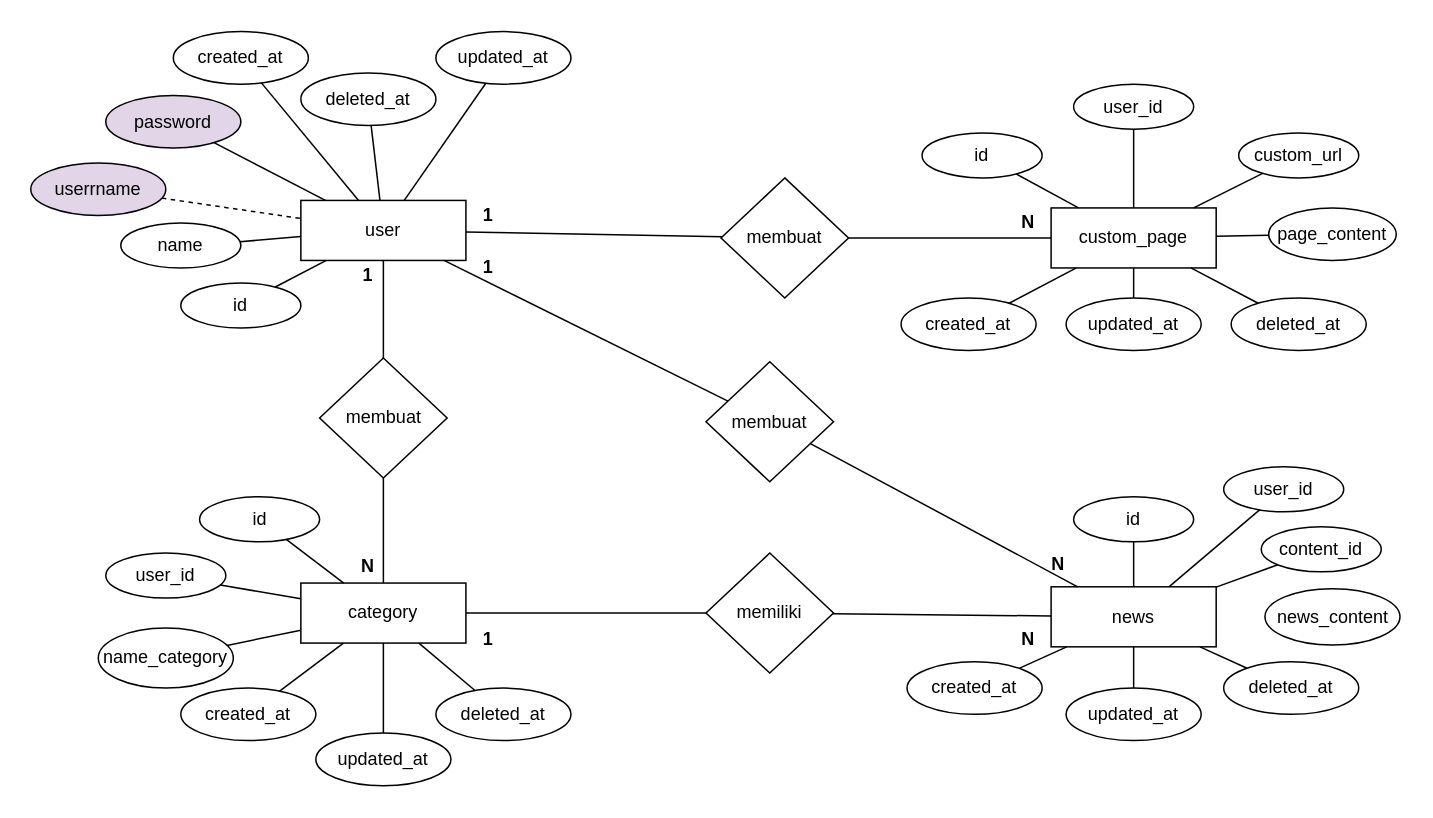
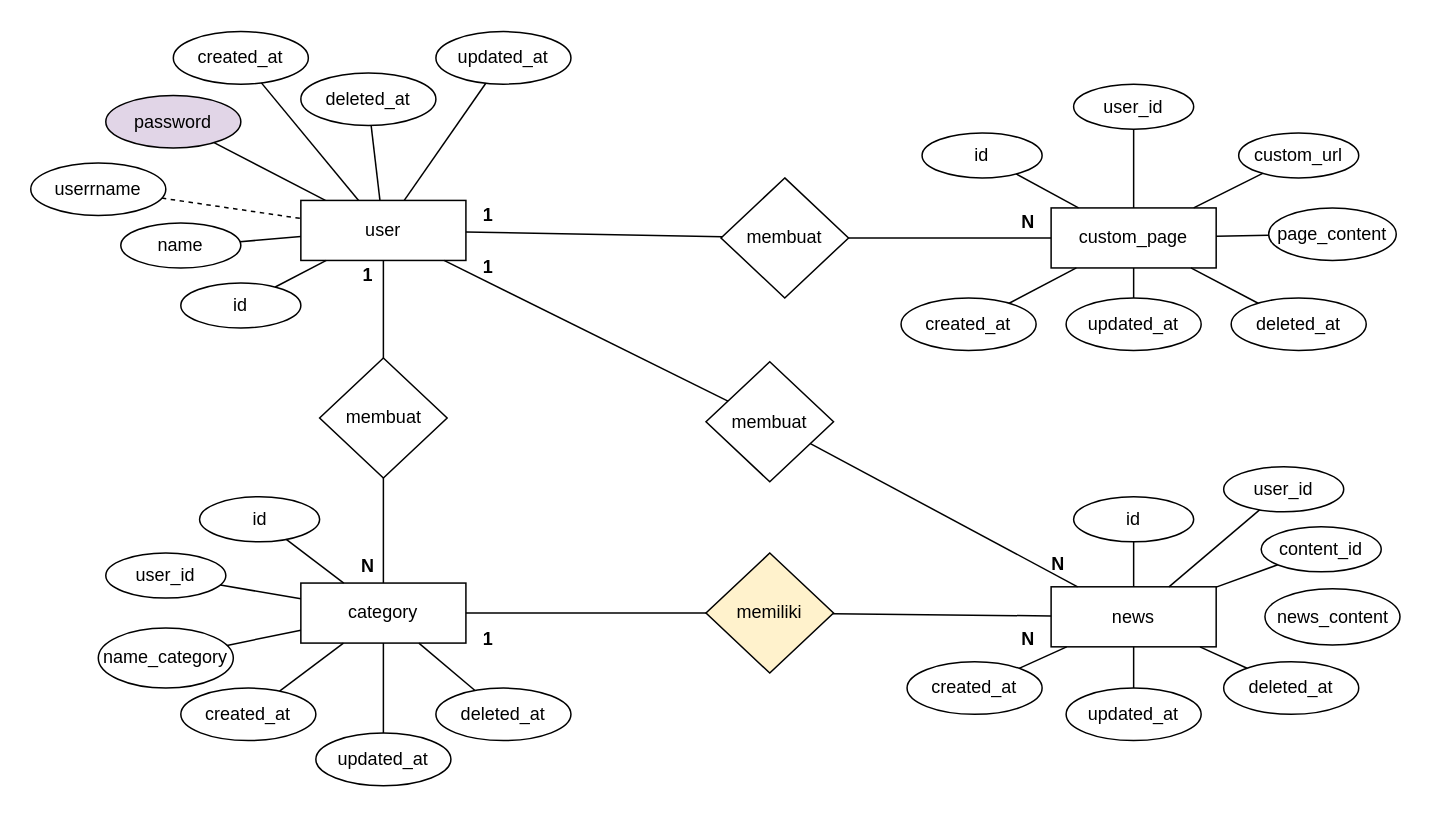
node "userrname": fillcolor #e1d5e7 -> #ffffff
node "memiliki": fillcolor #ffffff -> #fff2cc
